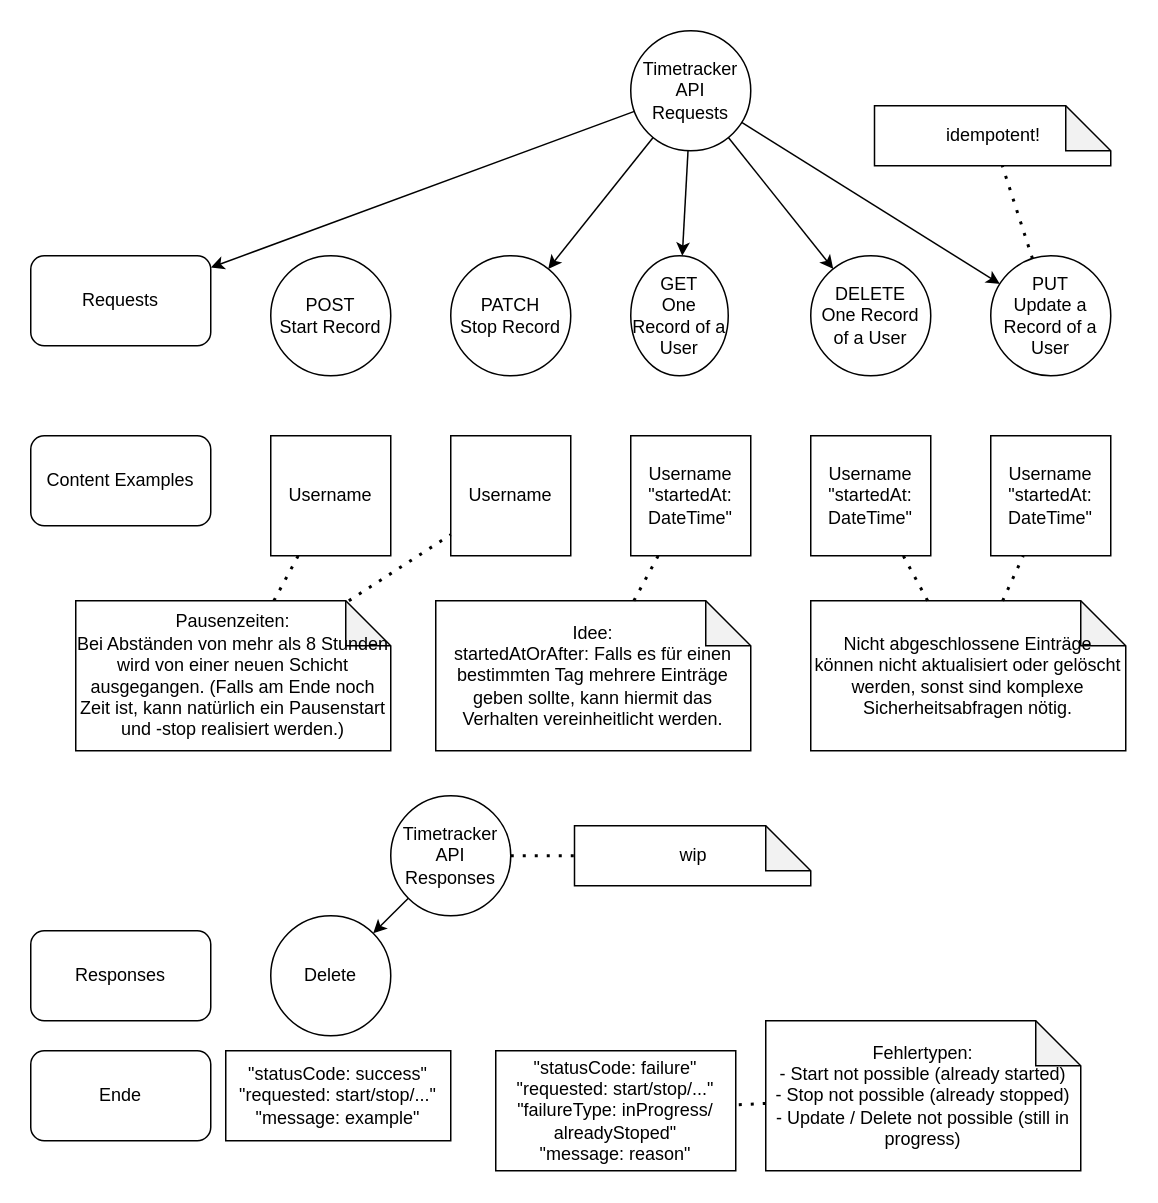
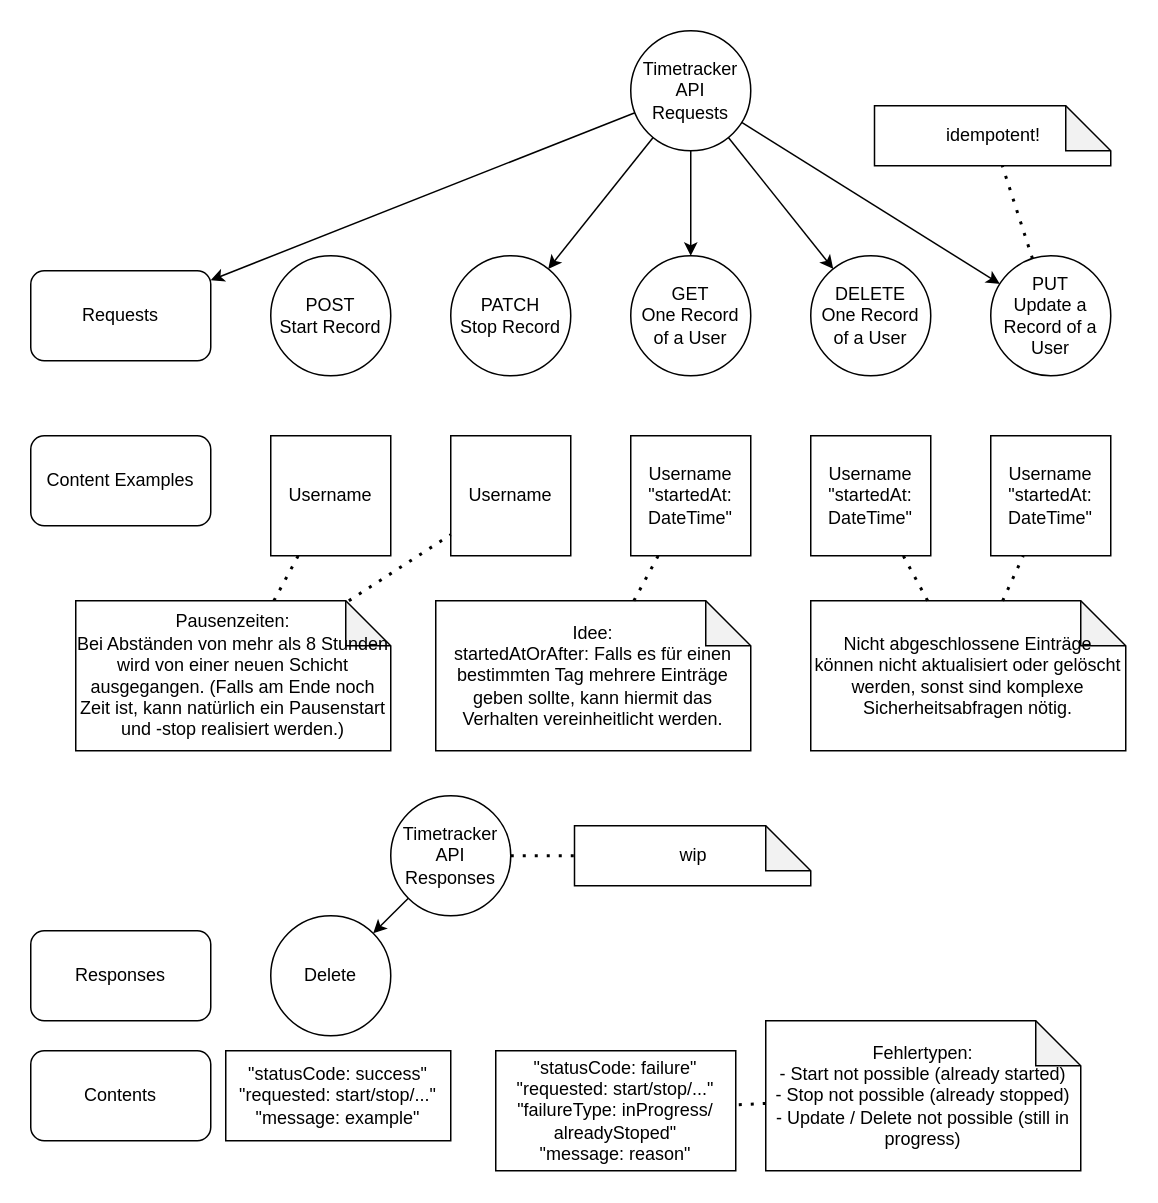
node "Requests": moved (121, 301) -> (121, 316)
node "GET One Record of a User": size 98x120 -> 120x120
node "Ende": label "Ende" -> "Contents"
